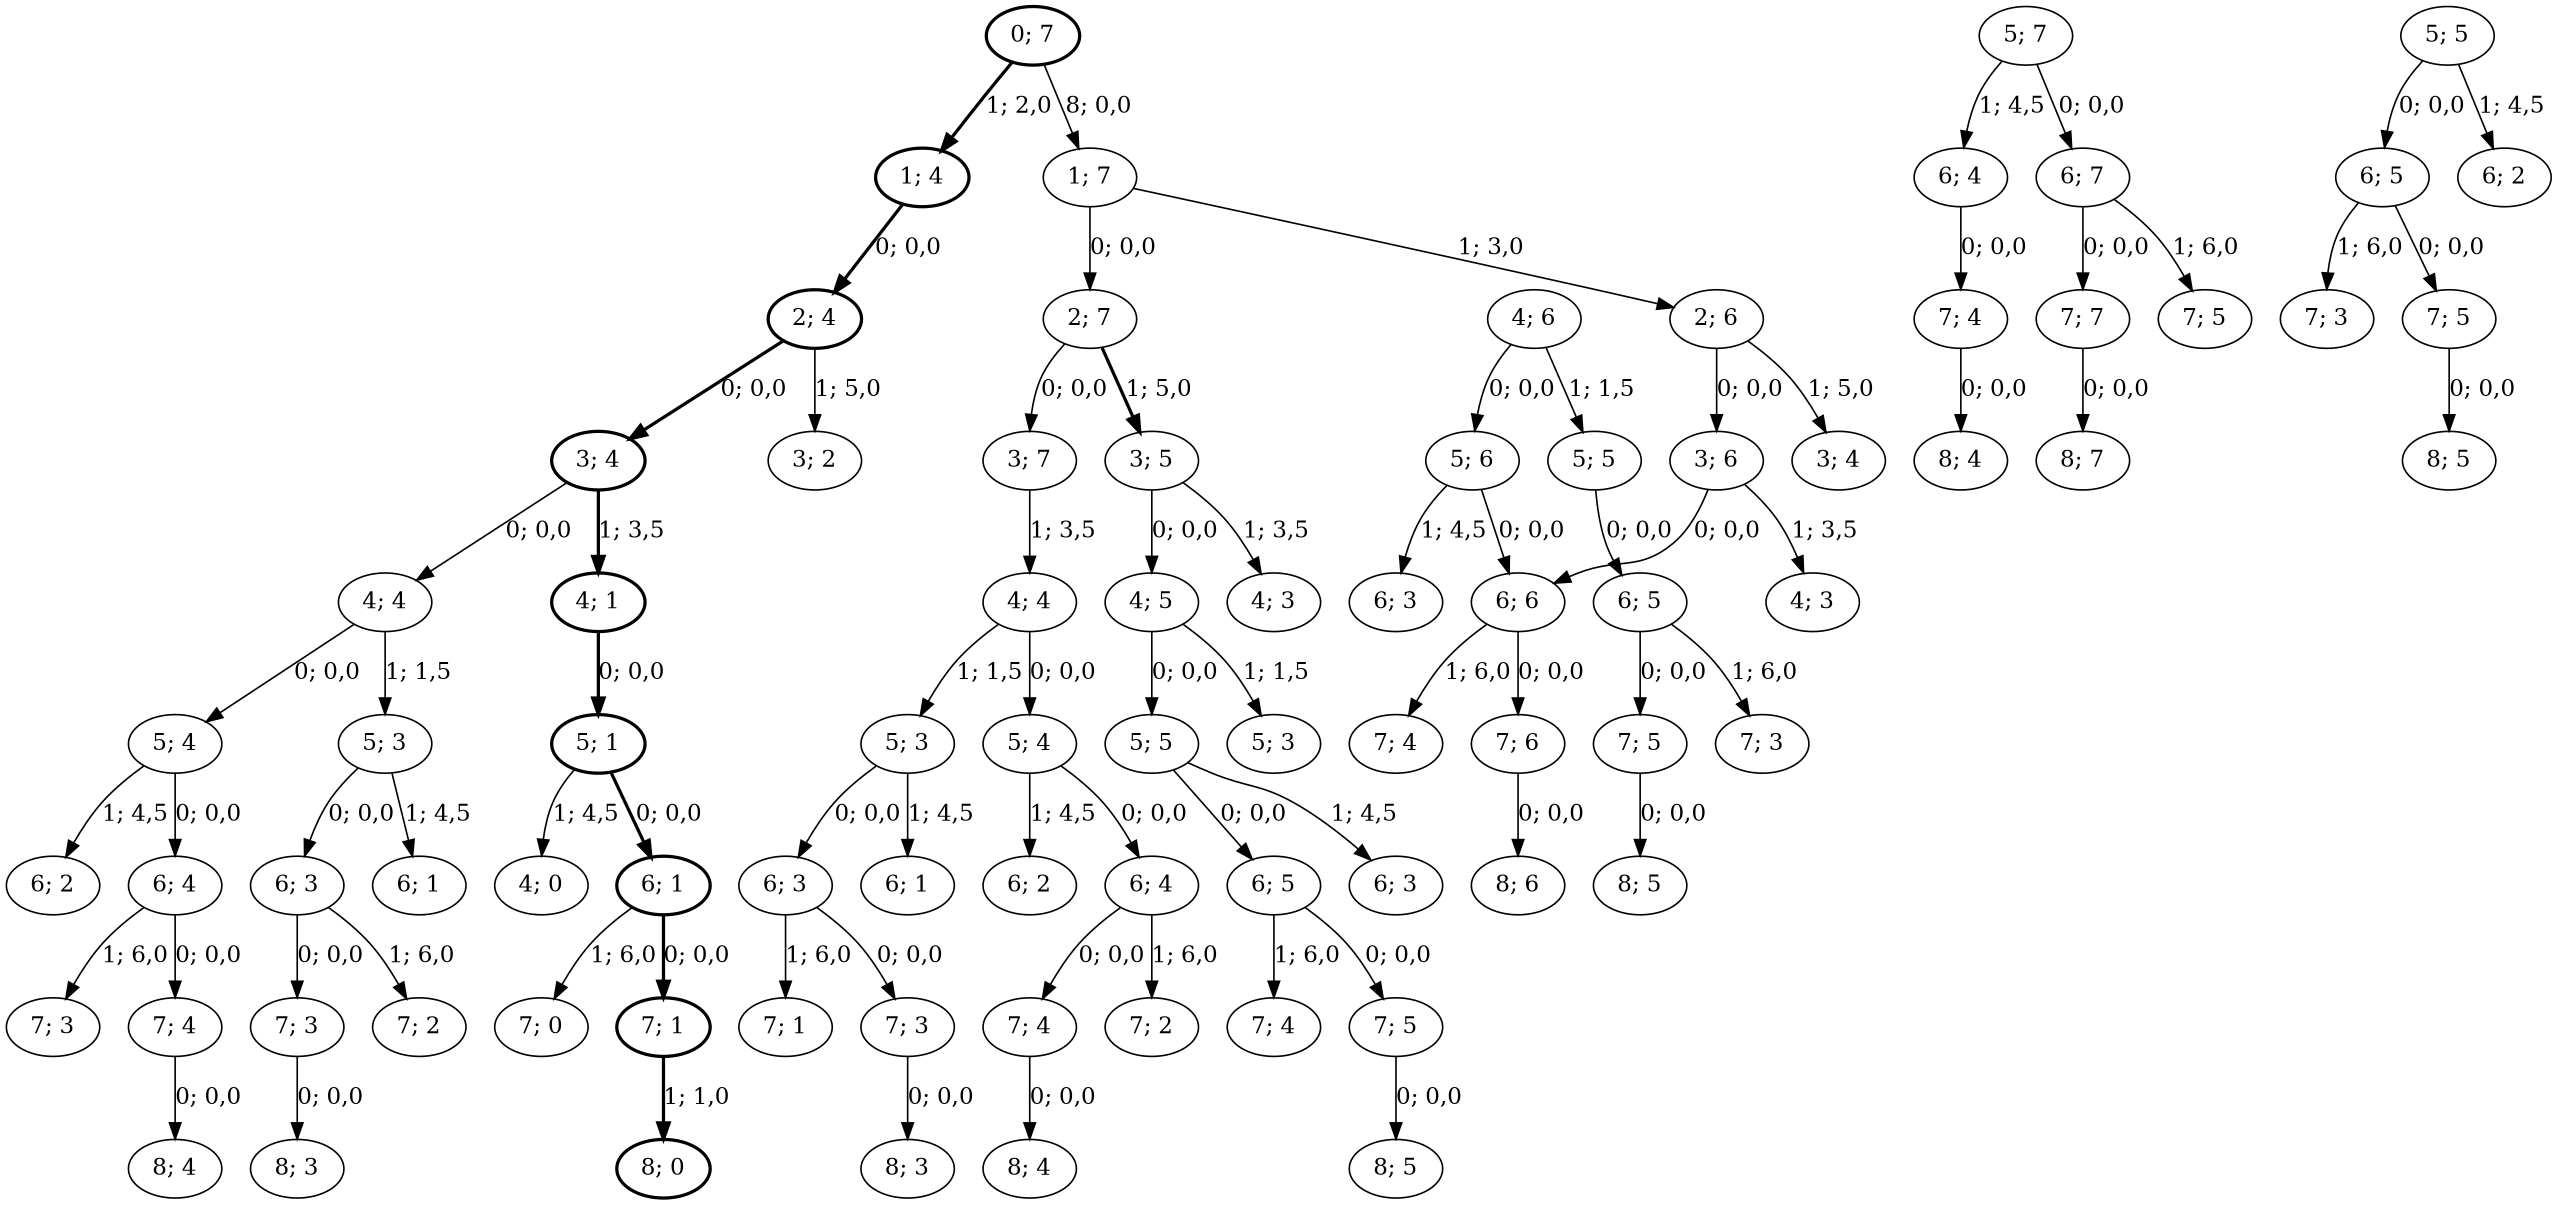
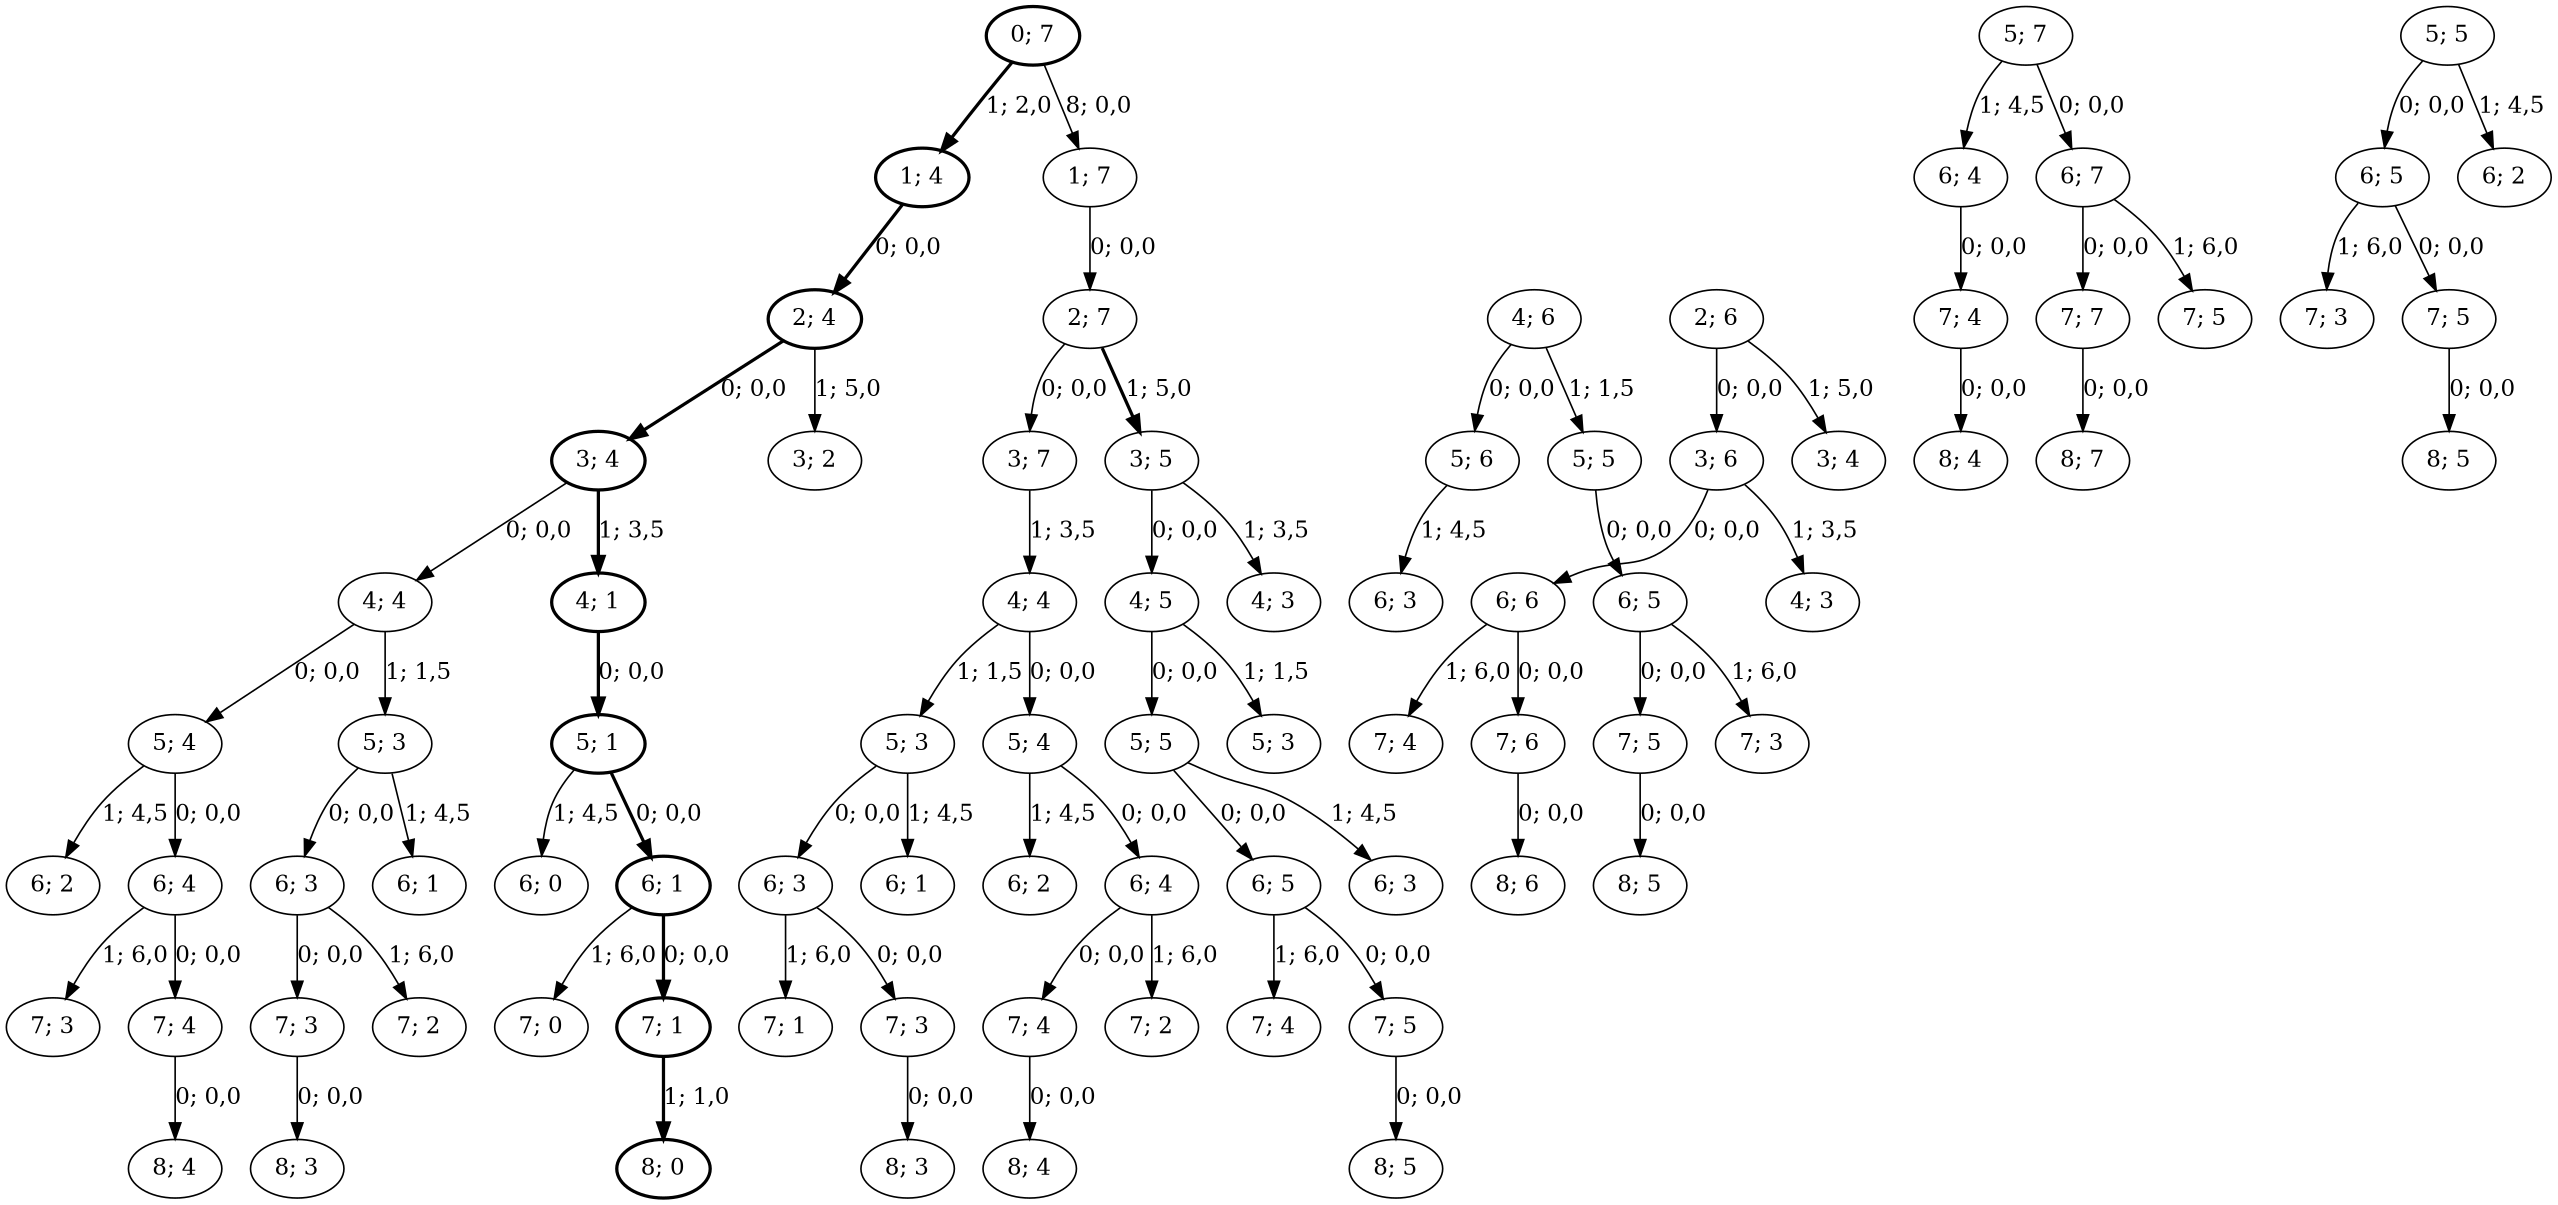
edge "1; 7" -> "2; 6": removed, label "1; 3,0"
edge "5; 6" -> "6; 6": removed, label "0; 0,0"
node "4; 0": label "4; 0" -> "6; 0"
